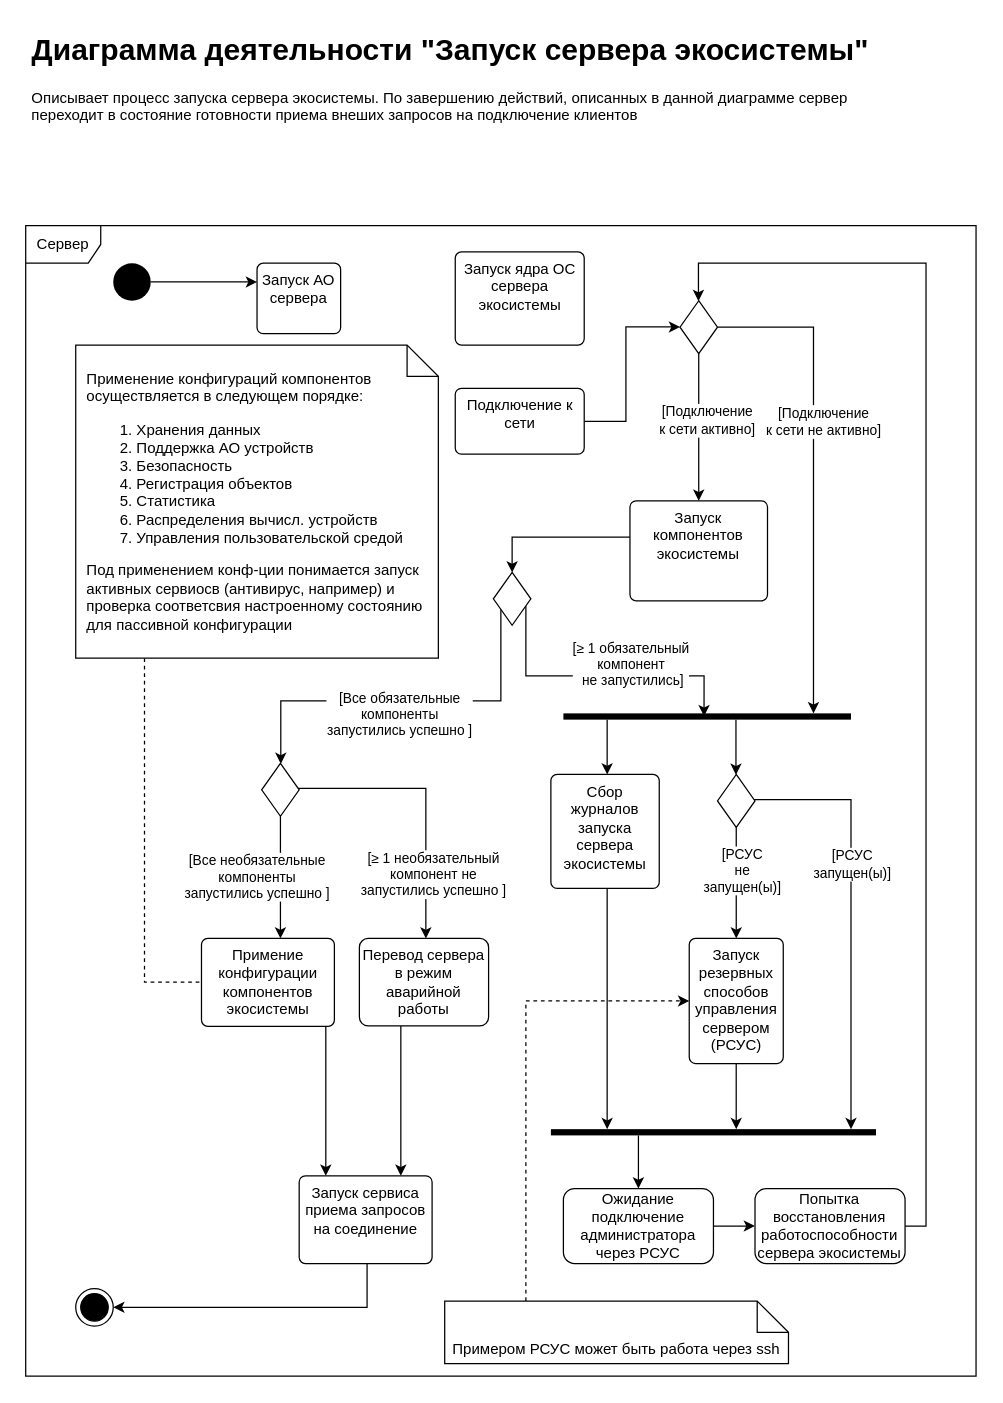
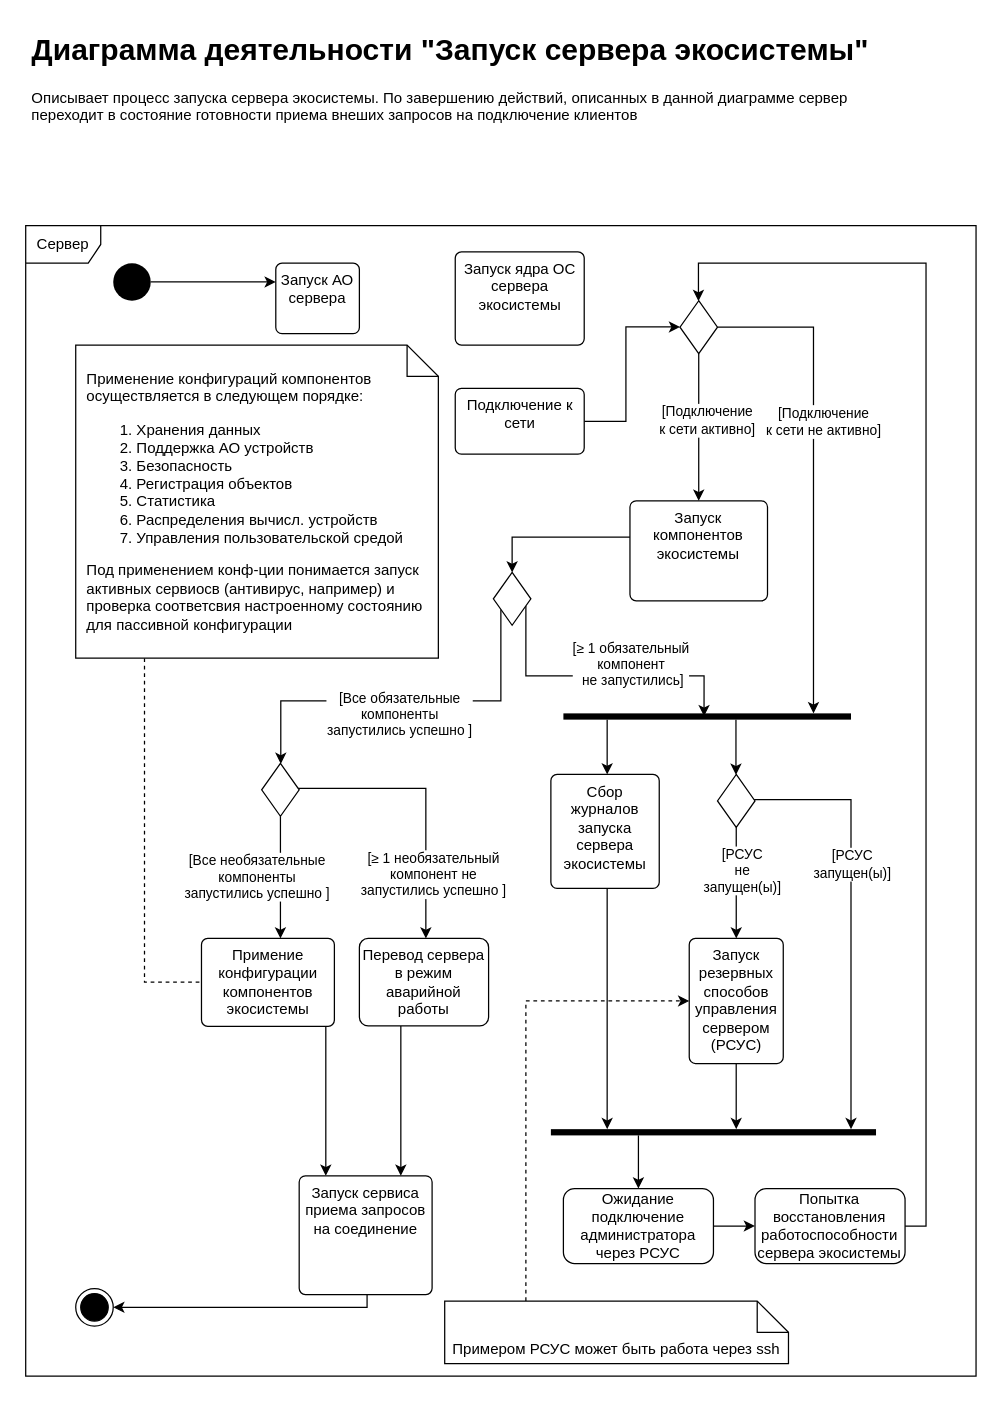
node "Запуск АО сервера": moved (299, 298) -> (317, 298)
node "Запуск сервиса приема запросов на соединение": size 133x88 -> 133x119
